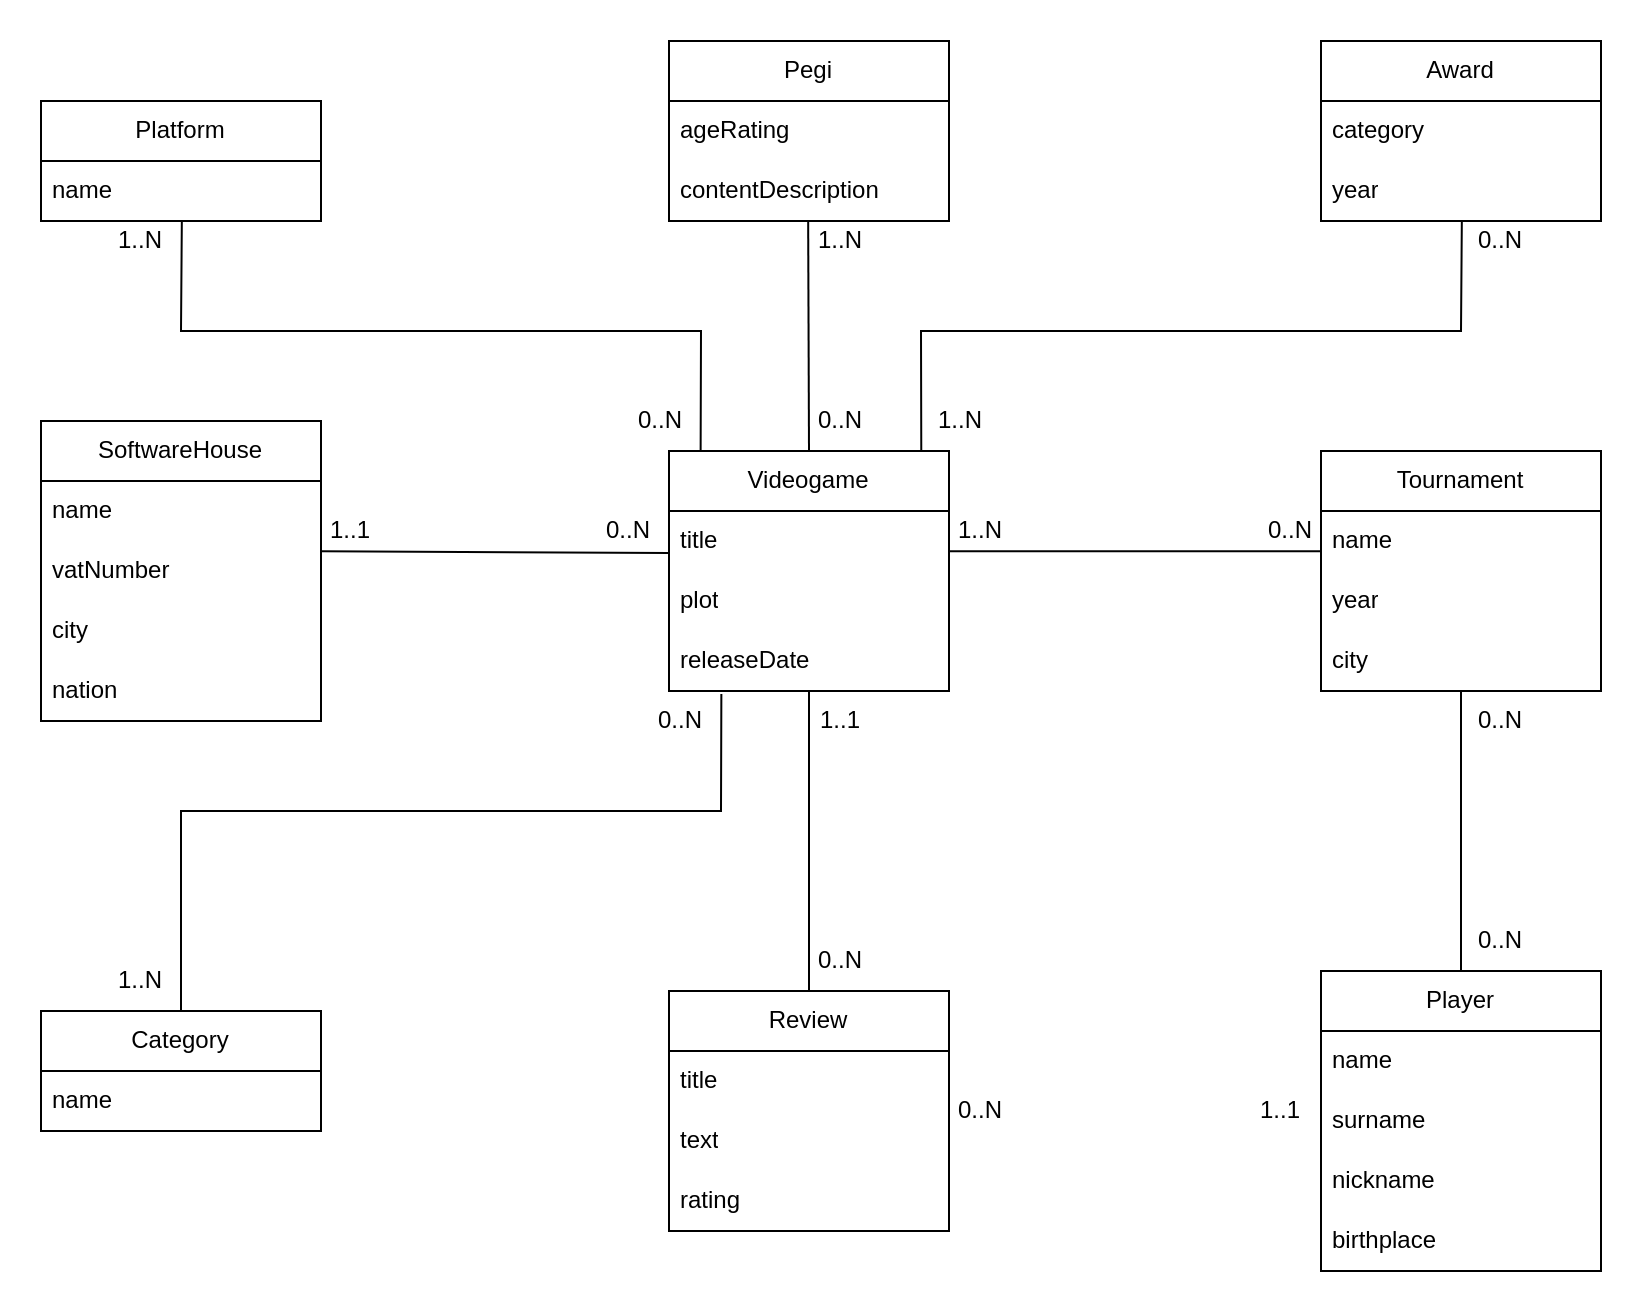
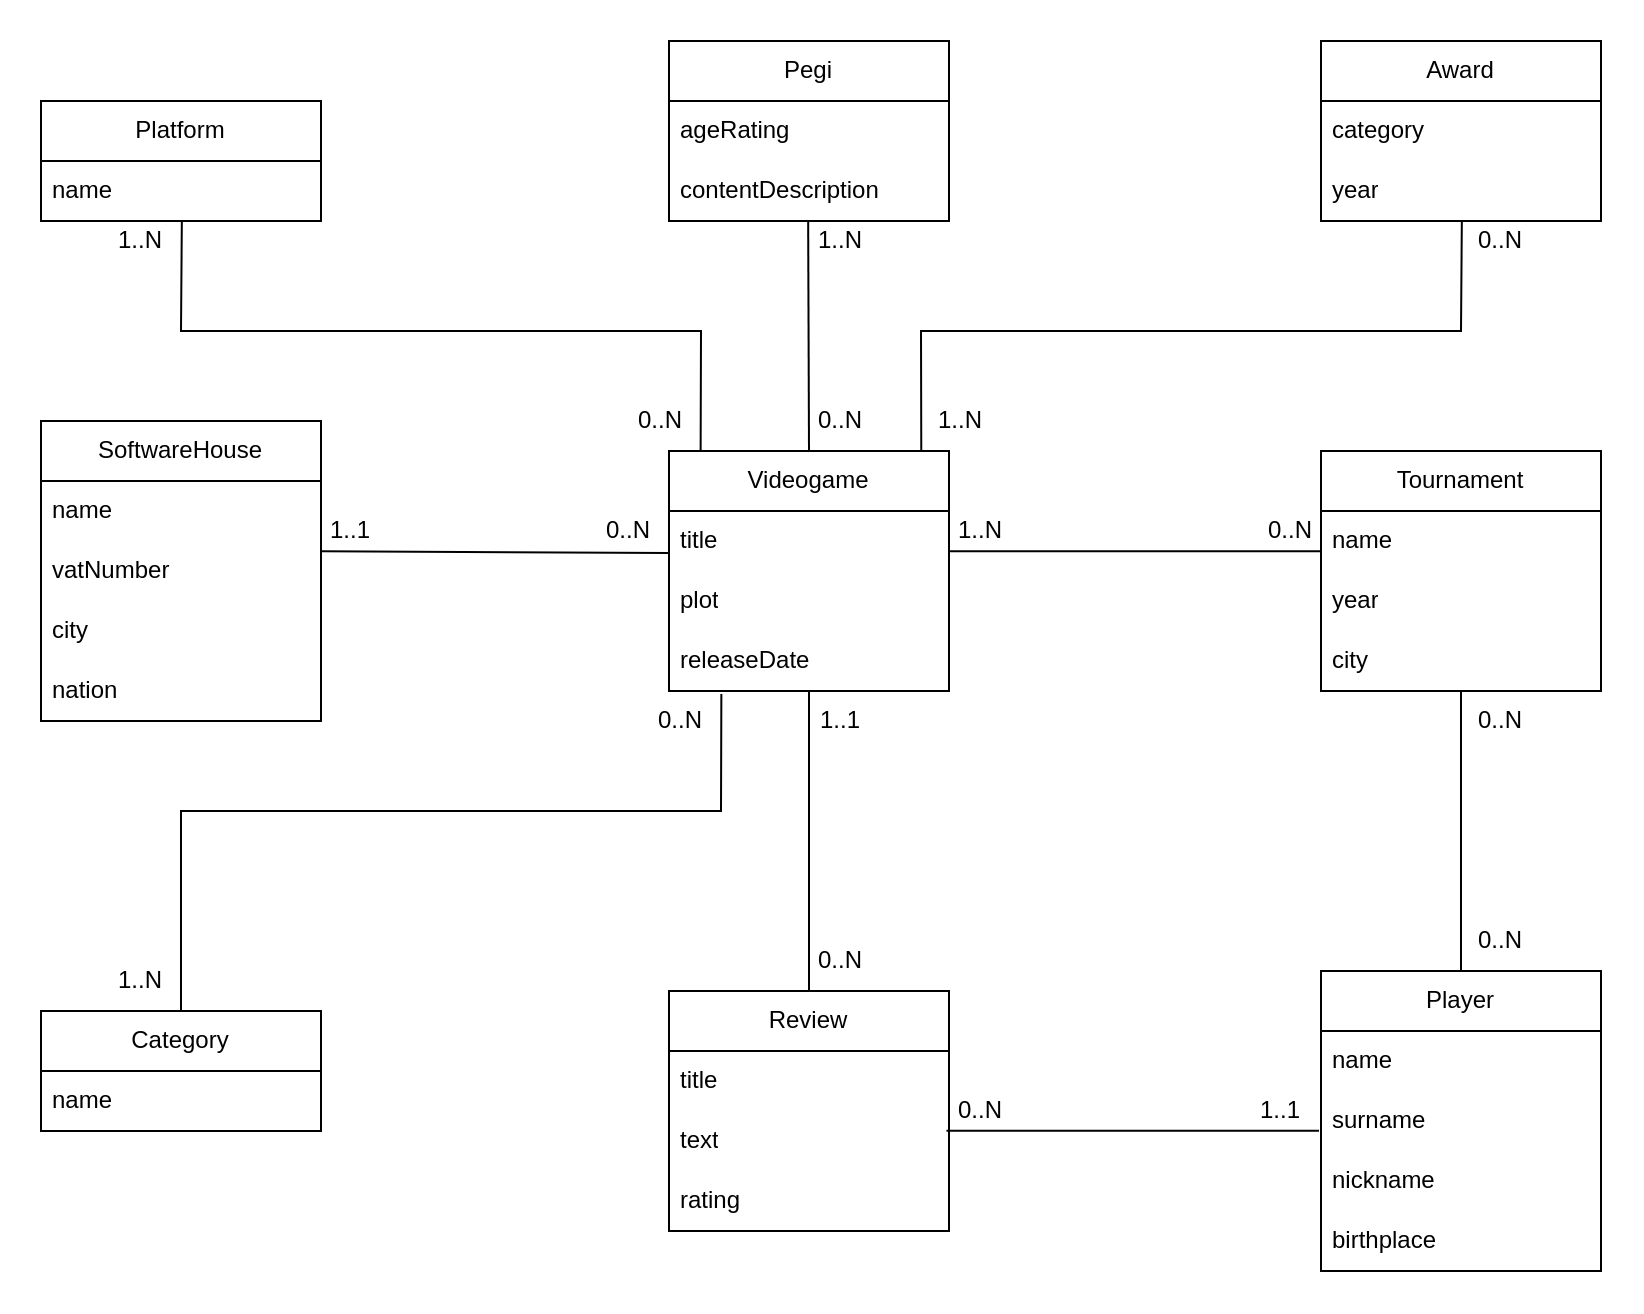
edge "surname" -- "text": added
